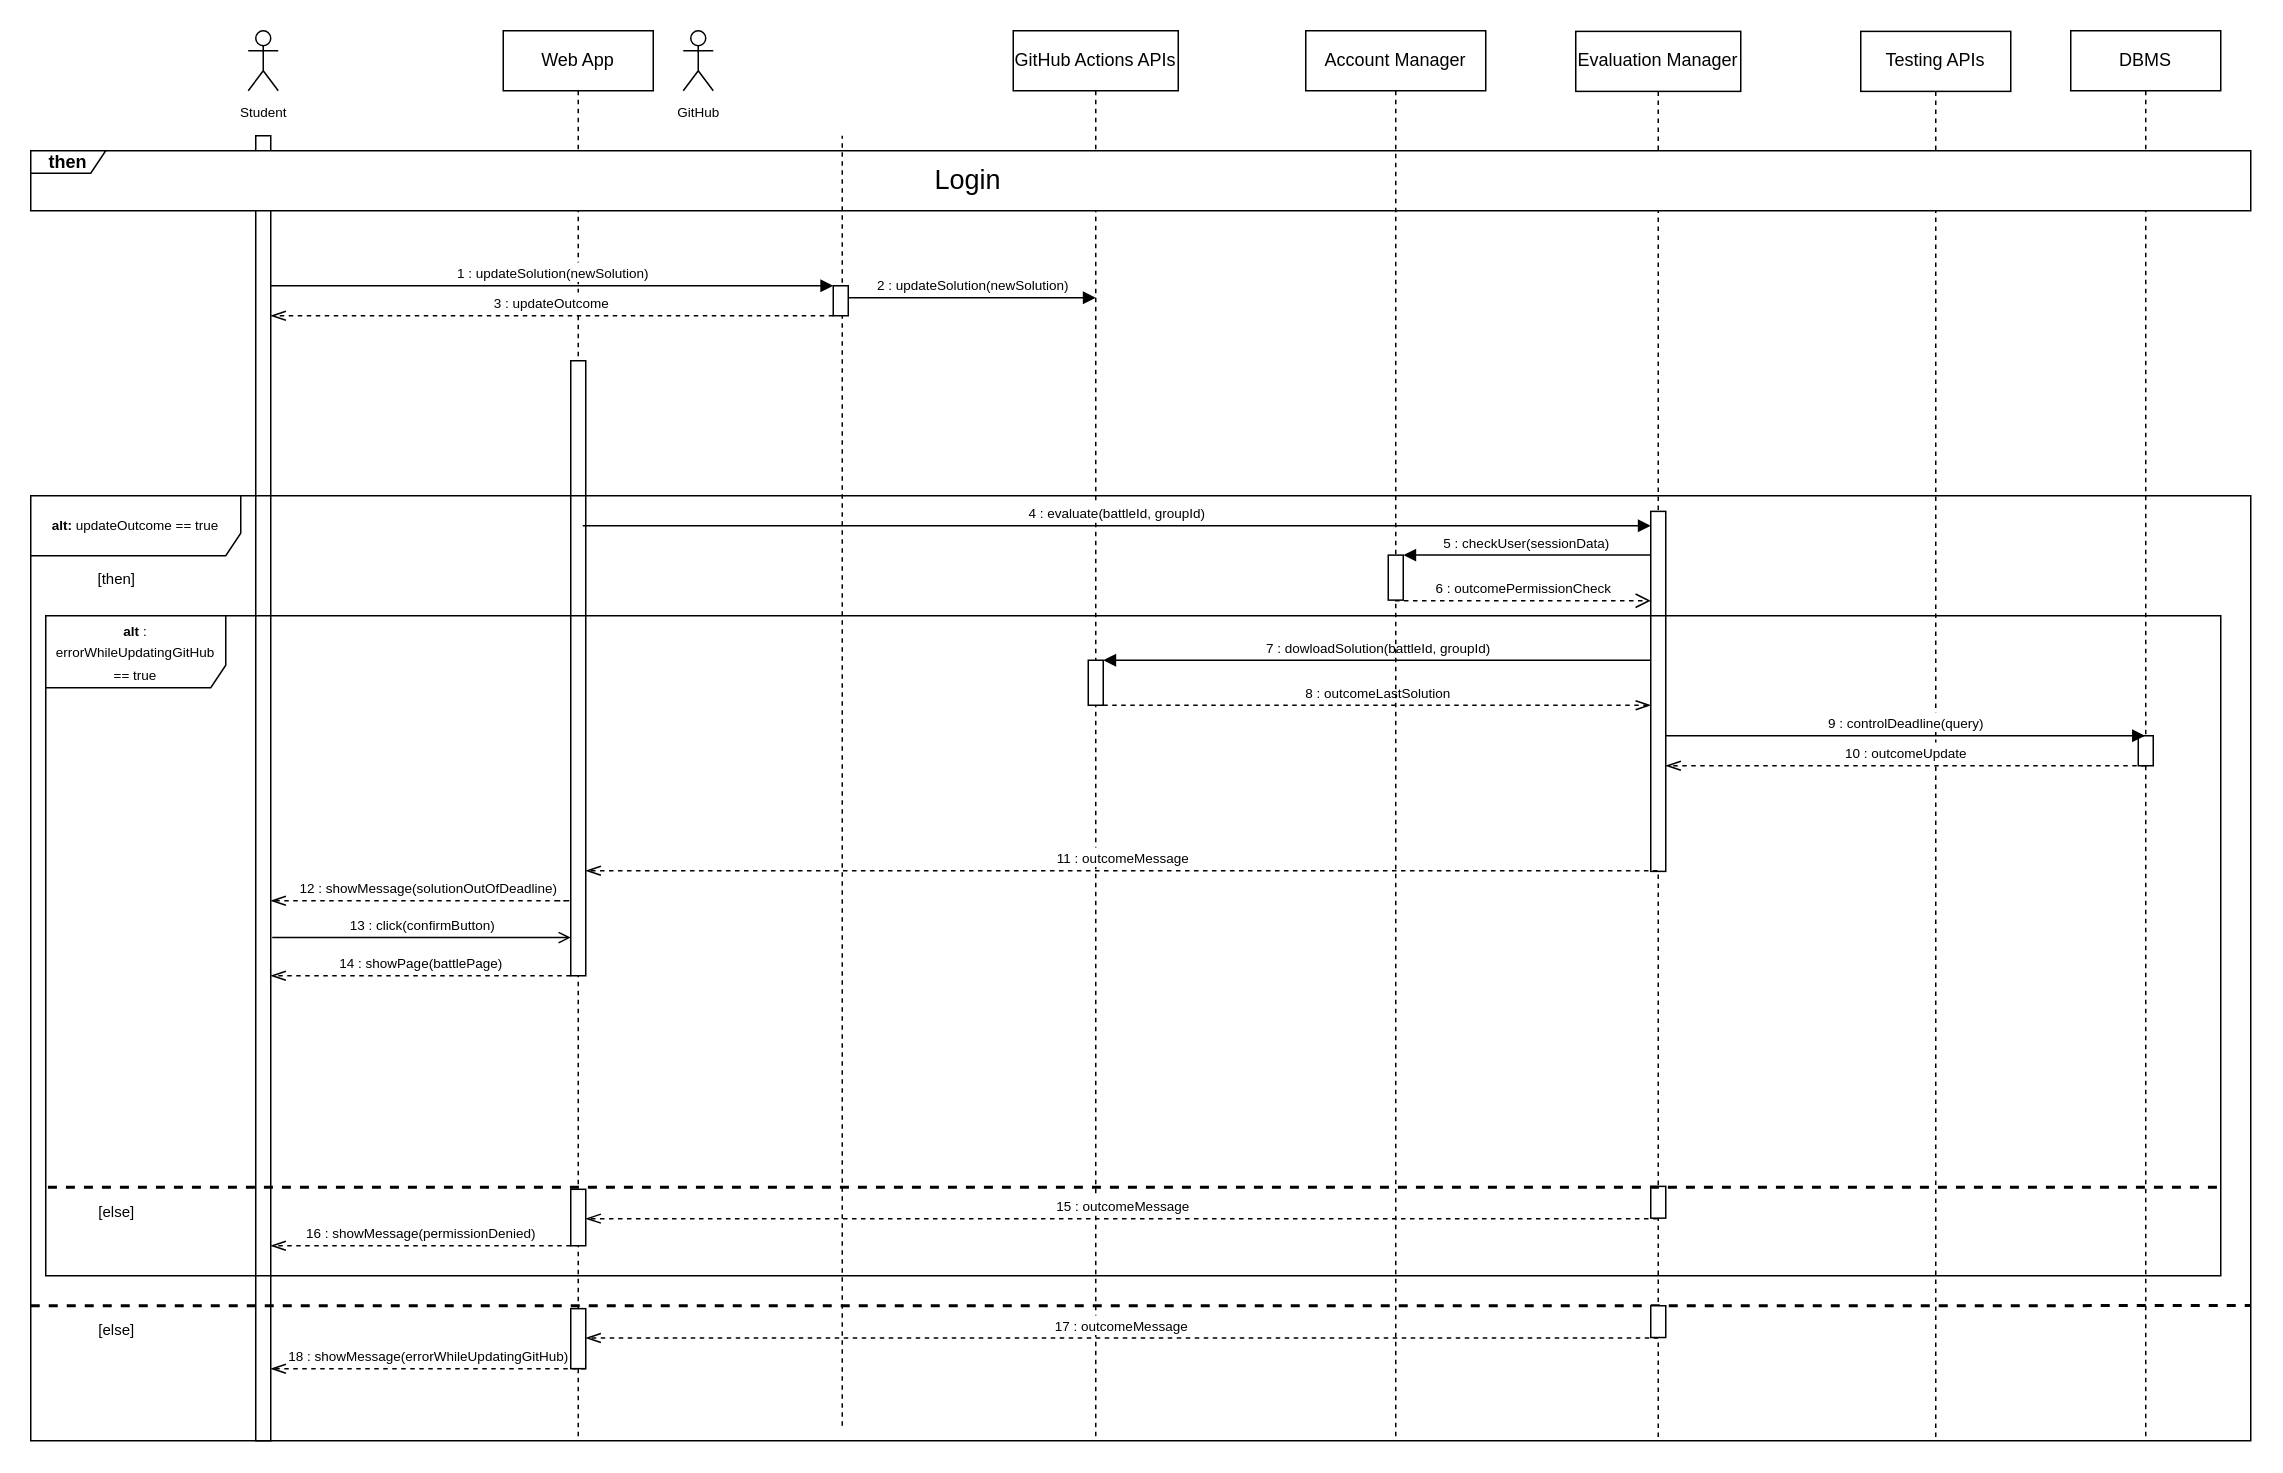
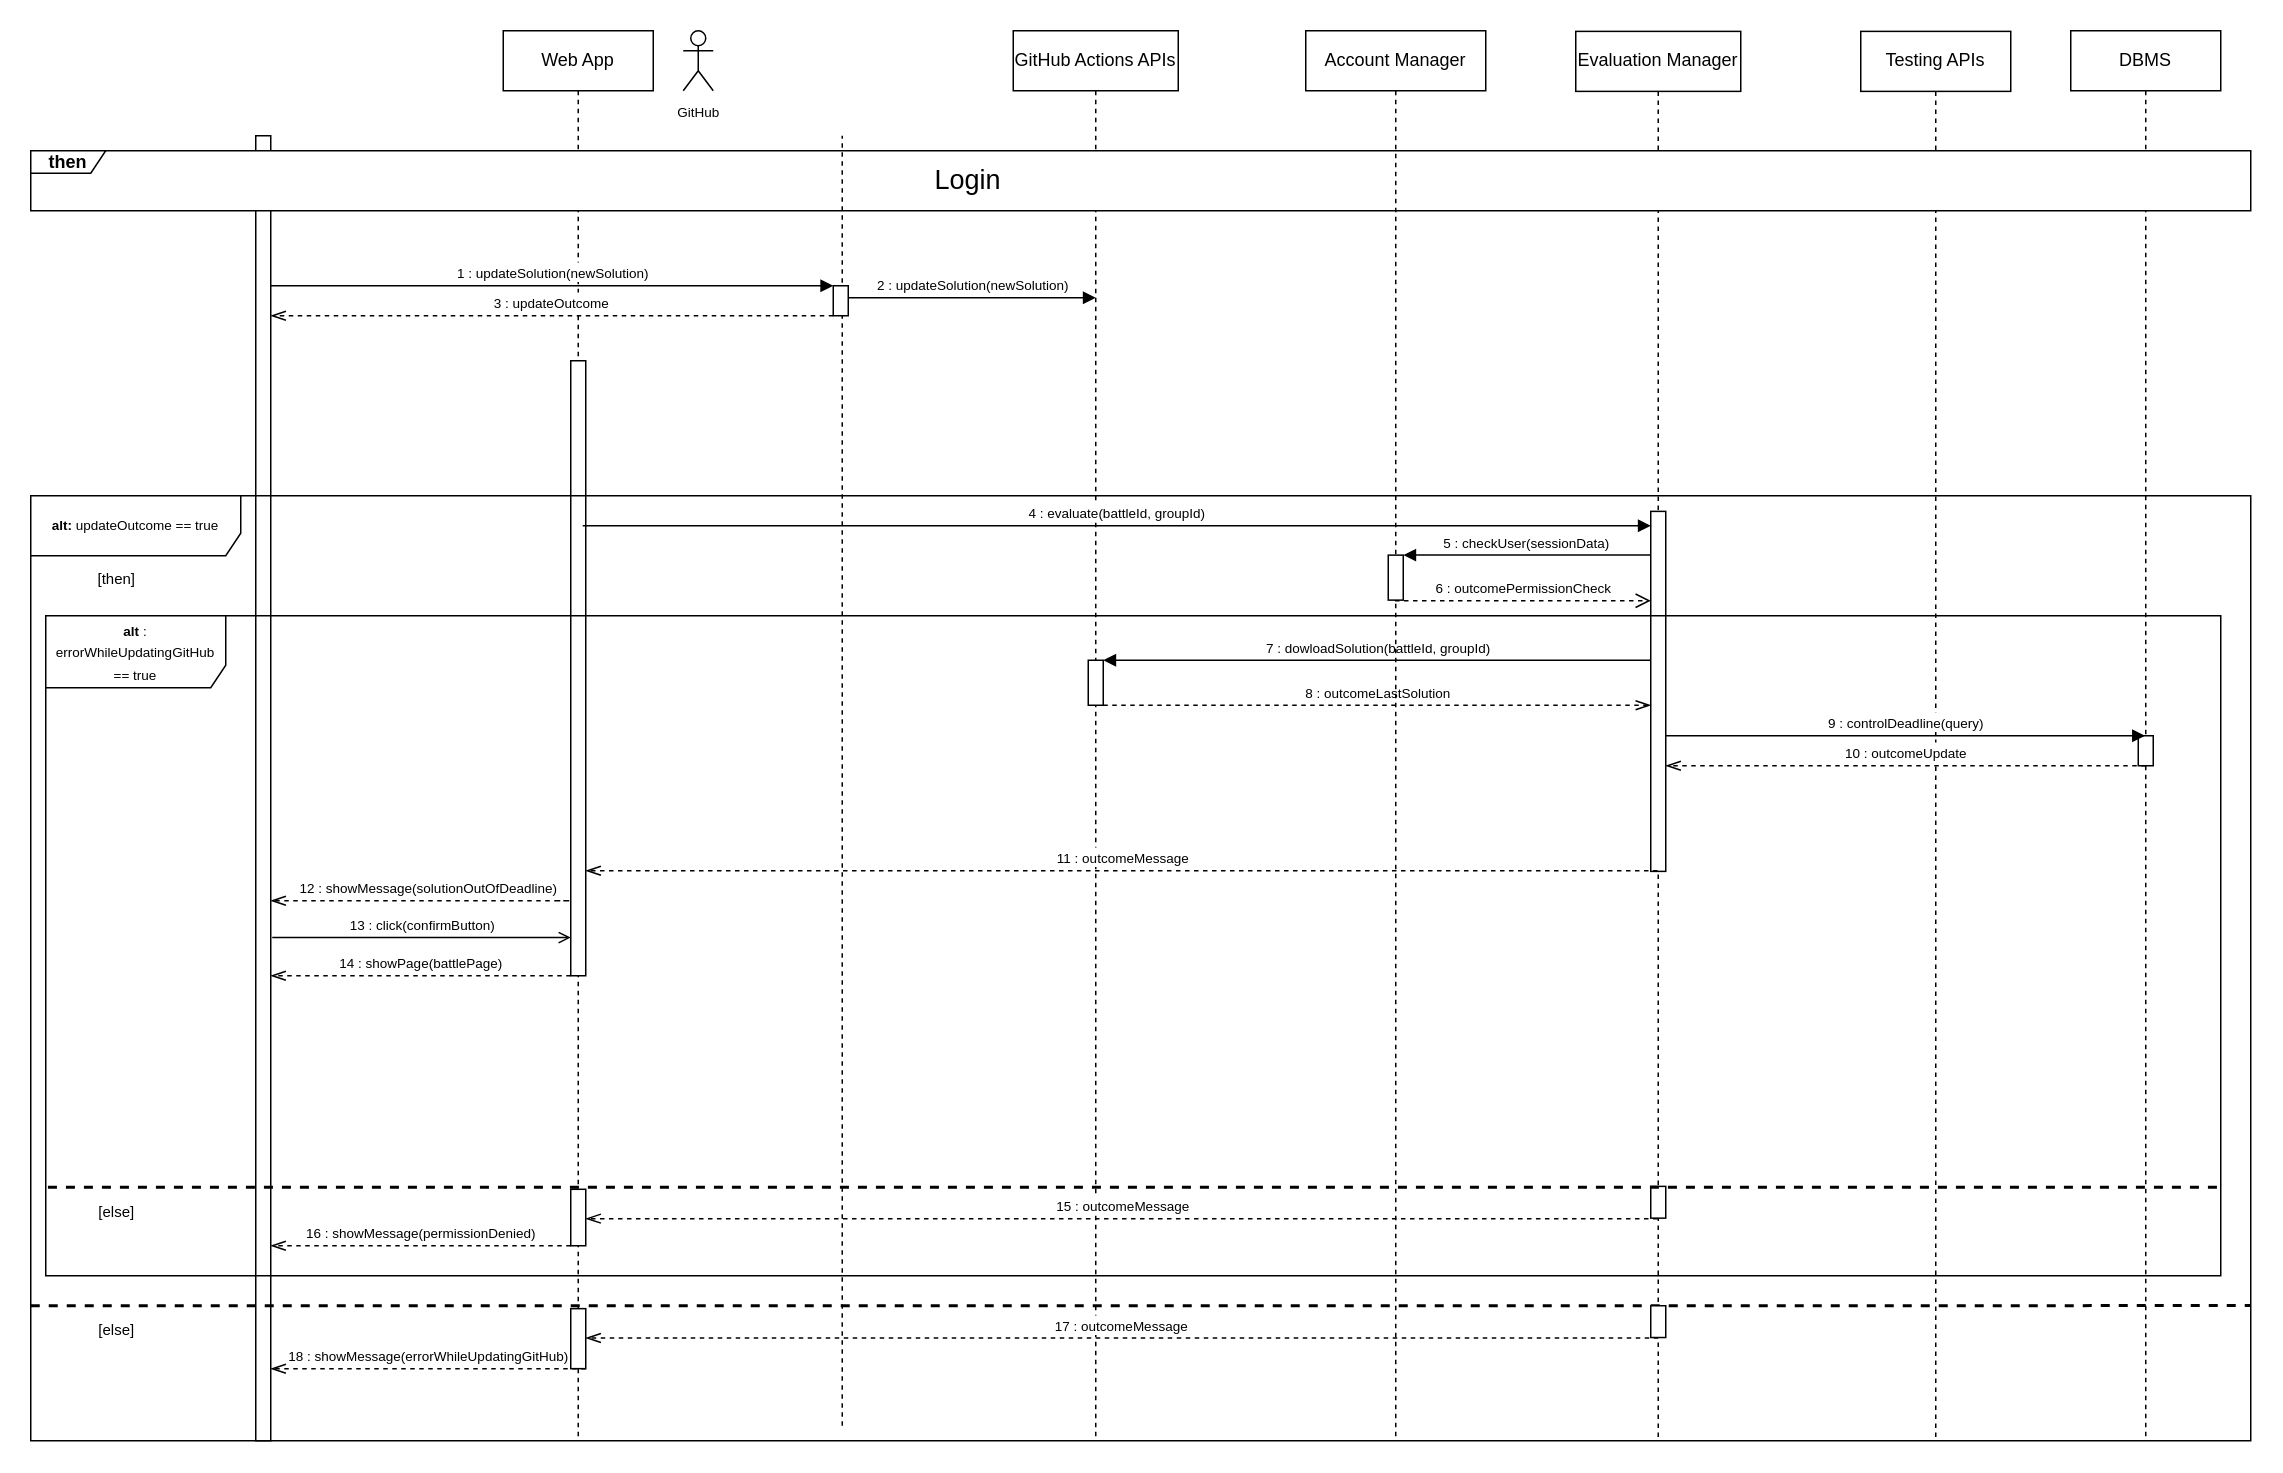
node "Student": removed
